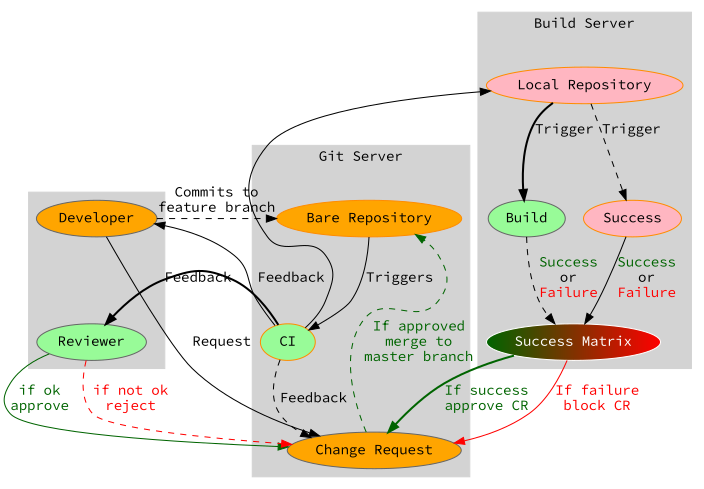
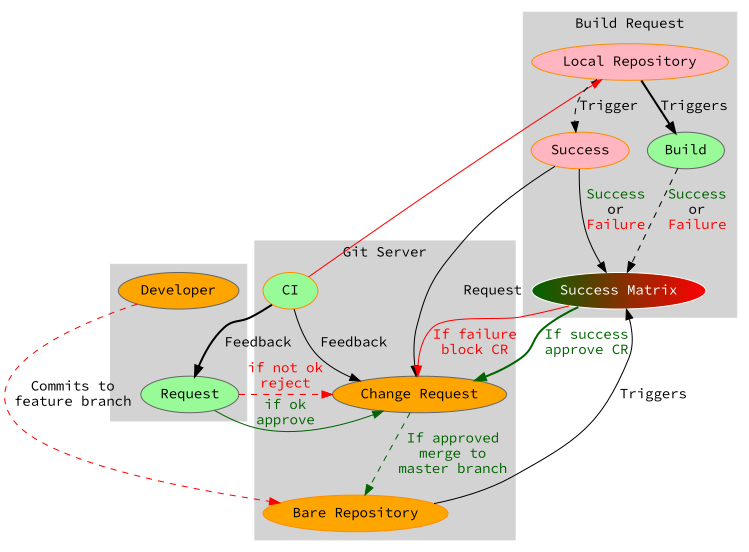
cluster "Build Server": label "Build Server" -> "Build Request"
edge "Local Repository" -> "Build": label "Trigger" -> "Triggers"
edge "CI" -> "Local Repository": color black -> red
edge "Developer" -> "Bare Repository": color black -> red
edge "CI" -> "Developer": removed, label "Feedback"
edge "Bare Repository" -> "CI": now "Bare Repository" -> "Success Matrix"
node "Reviewer": label "Reviewer" -> "Request"
edge "Developer" -> "Change Request": now "Success" -> "Change Request"
edge "CI" -> "Change Request": style dashed -> solid
